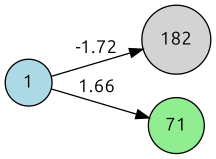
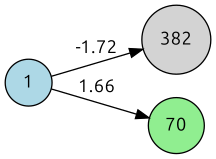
node "182": label "182" -> "382"
node "71": label "71" -> "70"
